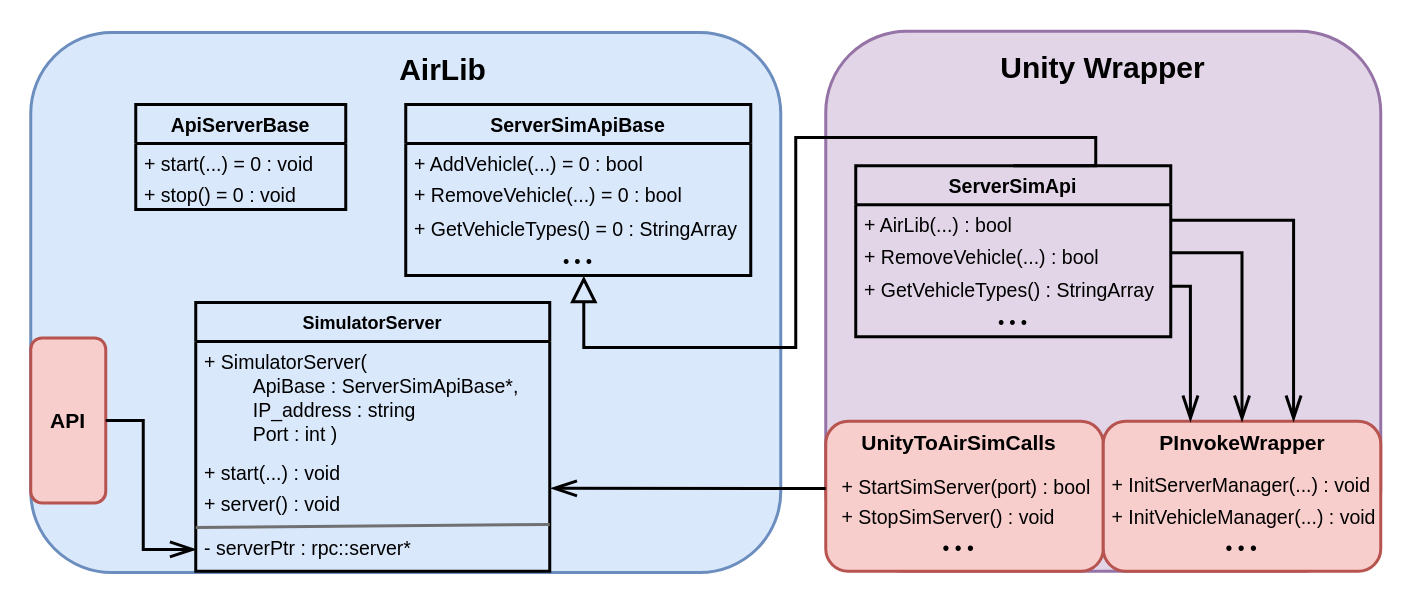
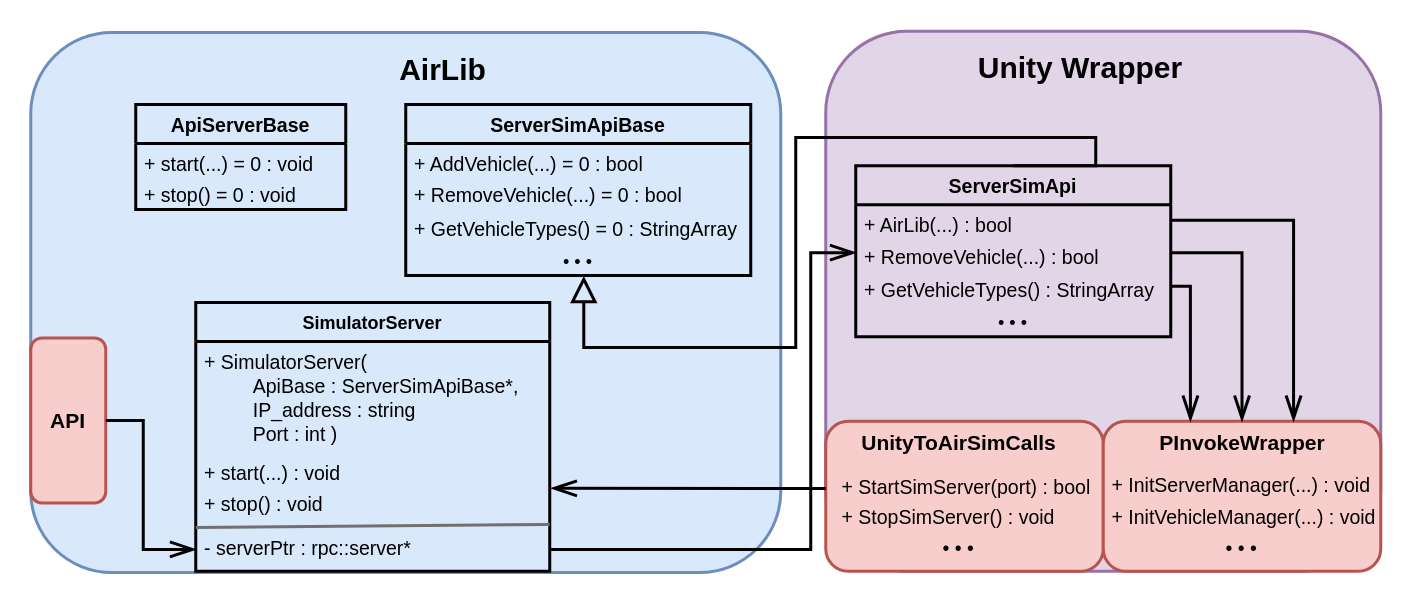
node "Unity Wrapper": moved (1103, 67) -> (1081, 67)
node "+ server() : void": label "+ server() : void" -> "+ stop() : void"
edge "- serverPtr : rpc::server*" -> "+ RemoveVehicle(...) : bool": added
